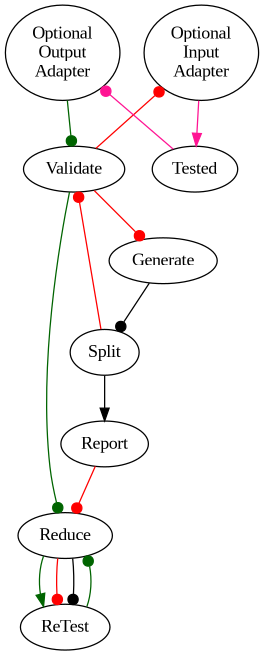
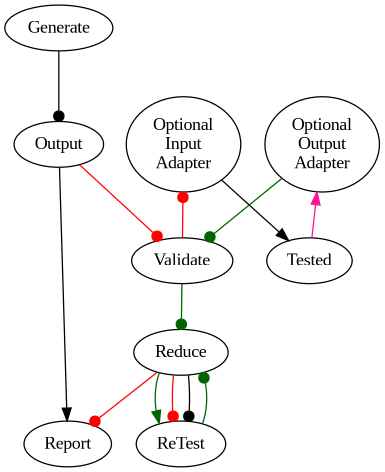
edge "Optional Input Adapter" -> "Tested": color deeppink -> black
edge "Tested" -> "Optional Output Adapter": arrowhead dot -> normal
edge "Validate" -> "Generate": removed
node "Split": label "Split" -> "Output"
edge "Report" -> "Reduce": reversed
